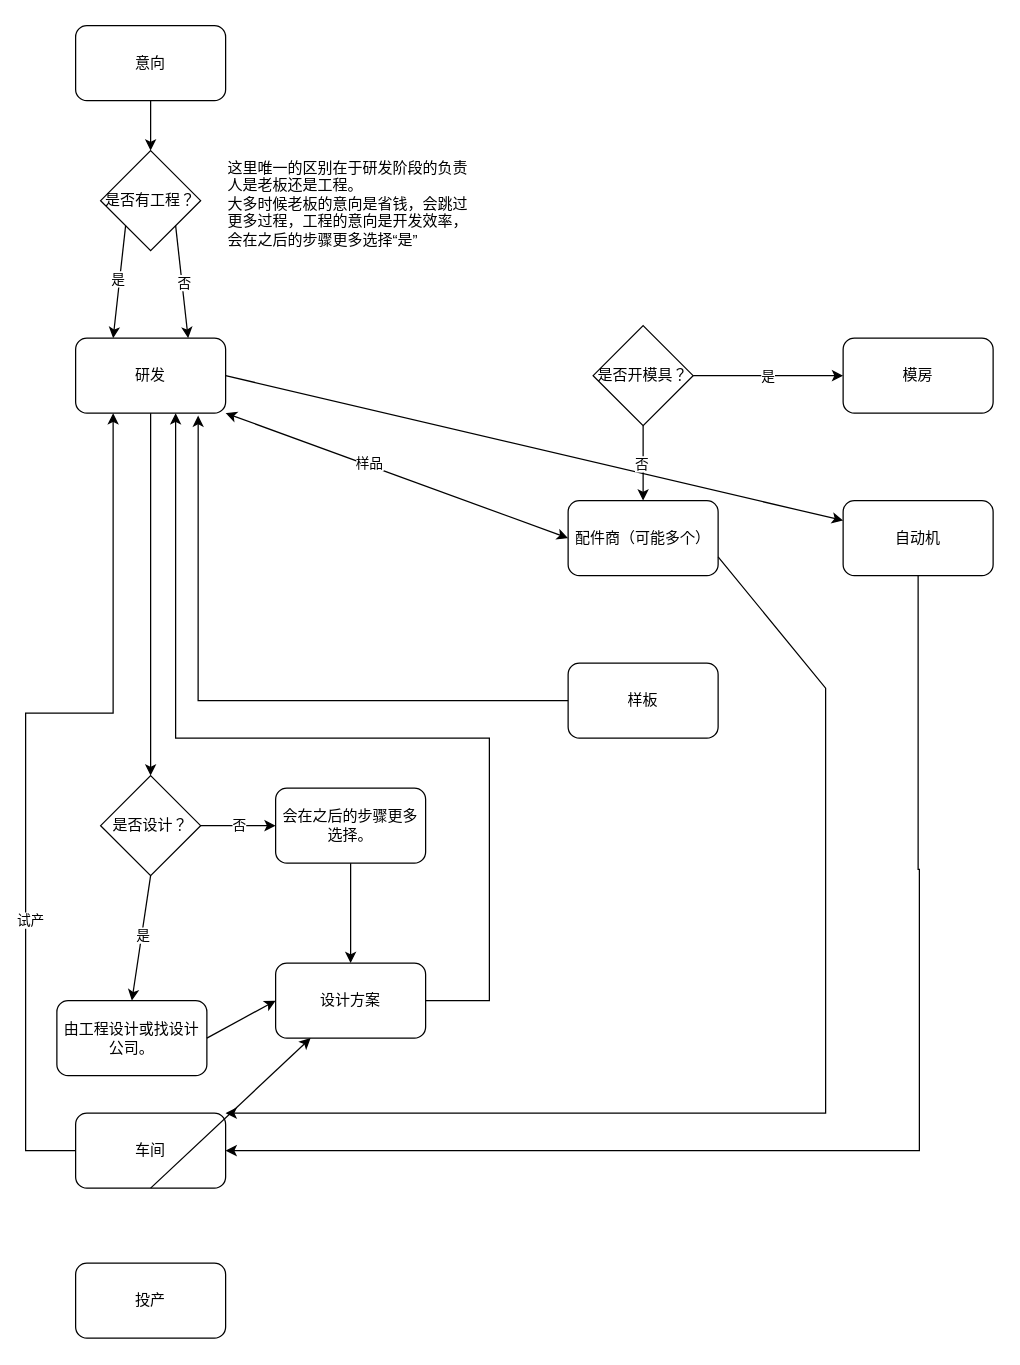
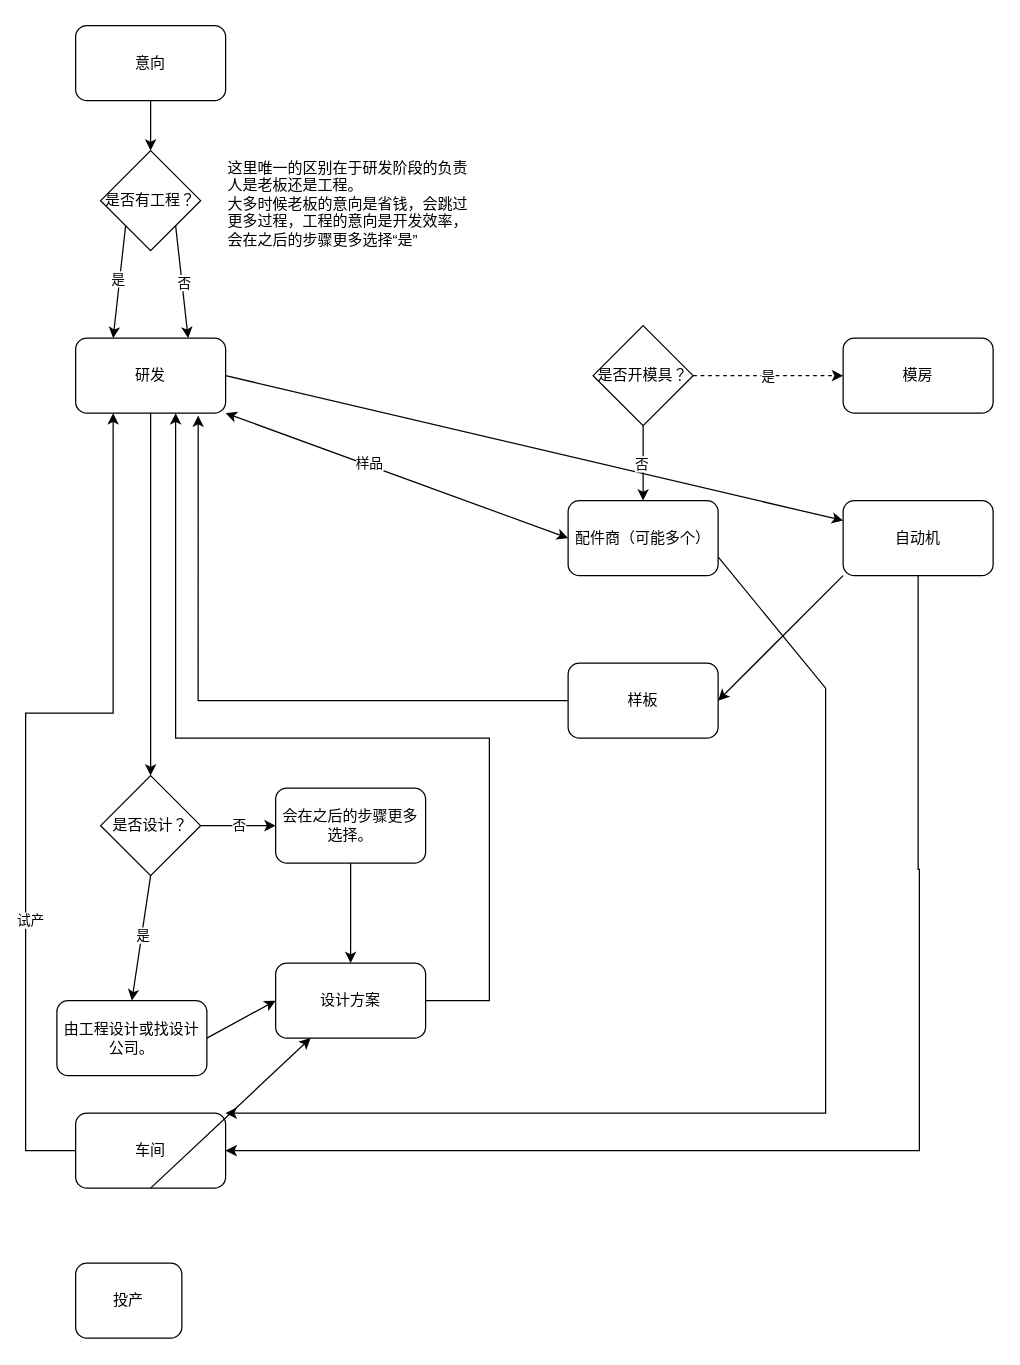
edge "是否开模具？" -> "模房": style solid -> dashed
edge "自动机" -> "样板": added
node "投产": size 150x75 -> 106x75
